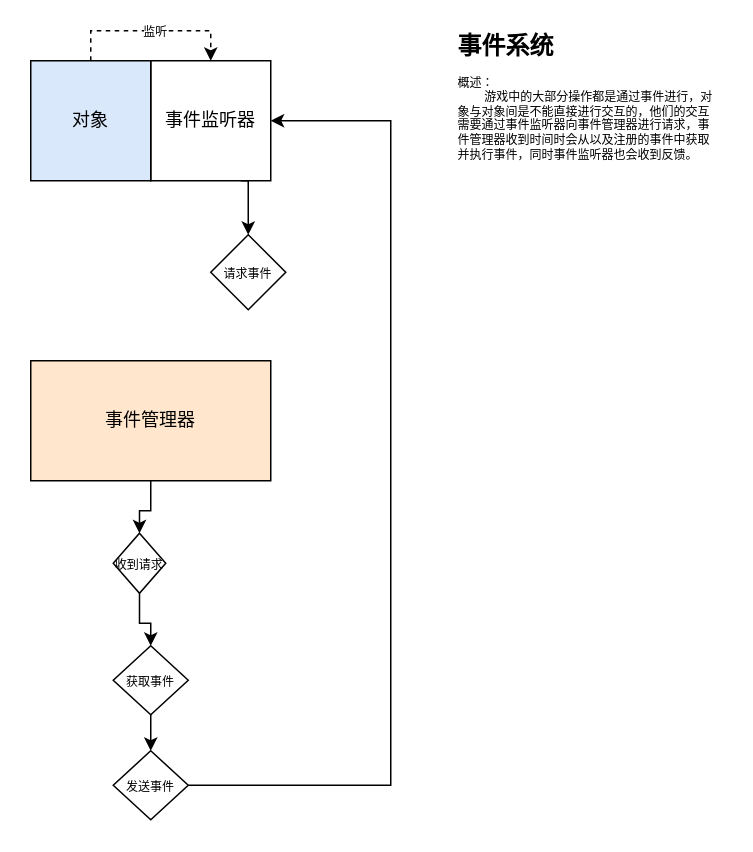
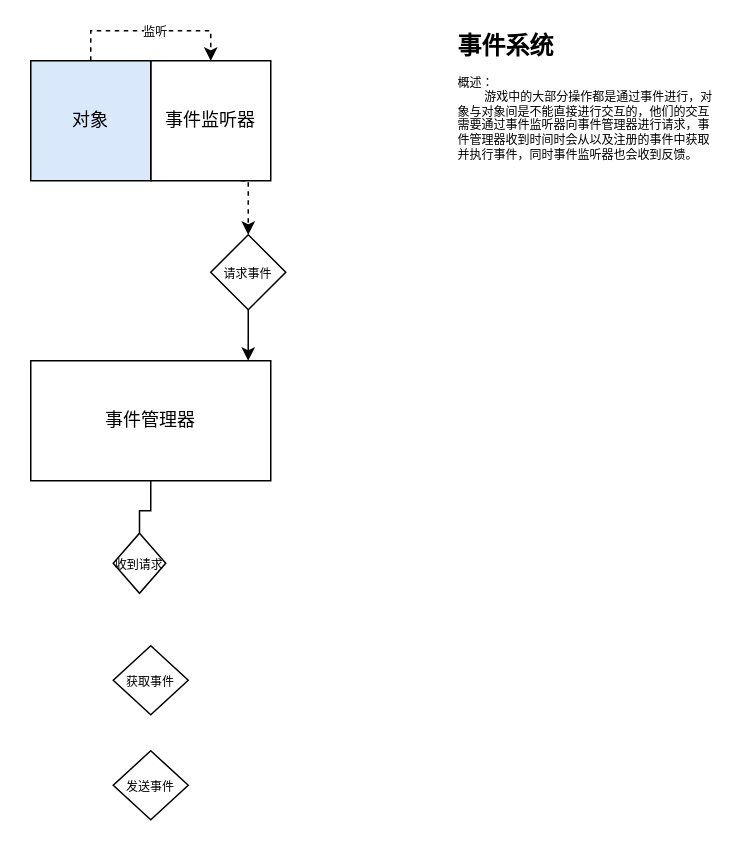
edge "事件监听器" -> "请求事件": style solid -> dashed
edge "请求事件" -> "事件管理器": added
node "事件管理器": fillcolor #ffe6cc -> #ffffff
edge "发送事件" -> "事件监听器": removed
edge "事件管理器" -> "收到请求": arrowhead classic -> none
edge "收到请求" -> "获取事件": removed
edge "获取事件" -> "发送事件": removed
